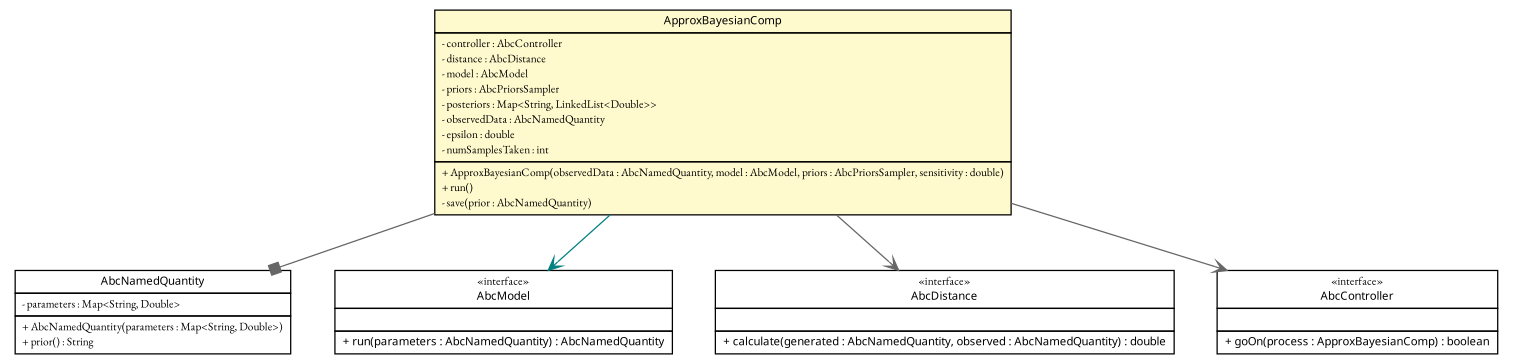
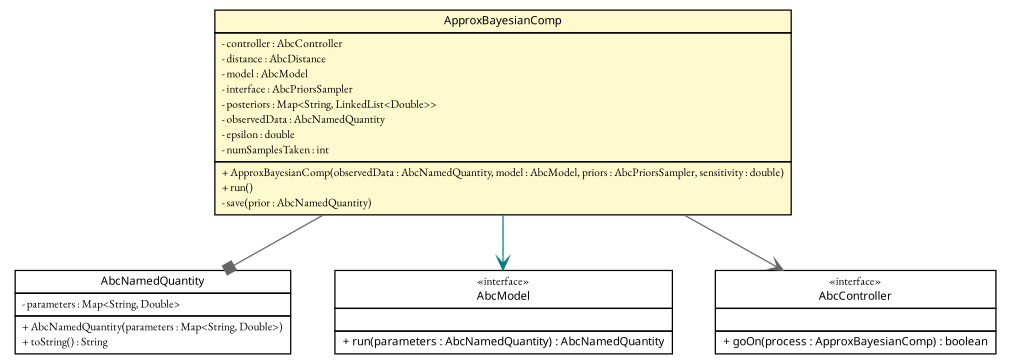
node "ApproxBayesianComp": text "- priors : AbcPriorsSampler" -> "- interface : AbcPriorsSampler"
node "AbcDistance": removed
node "AbcNamedQuantity": text "+ prior() : String" -> "+ toString() : String"
